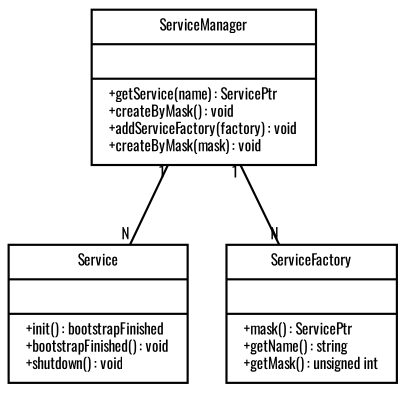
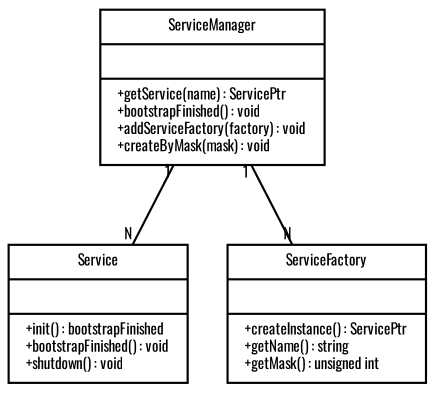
node "ServiceManager": text "+createByMask() : void" -> "+bootstrapFinished() : void"
node "ServiceFactory": text "+mask() : ServicePtr" -> "+createInstance() : ServicePtr"
